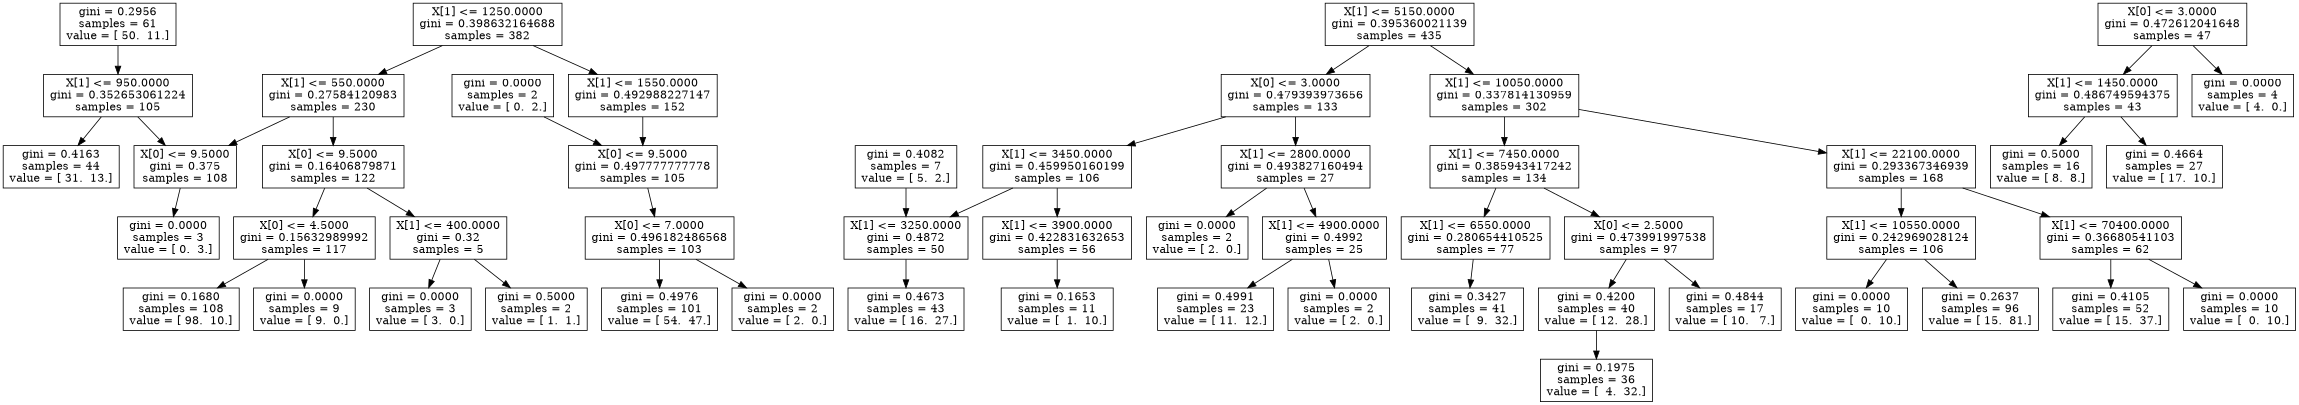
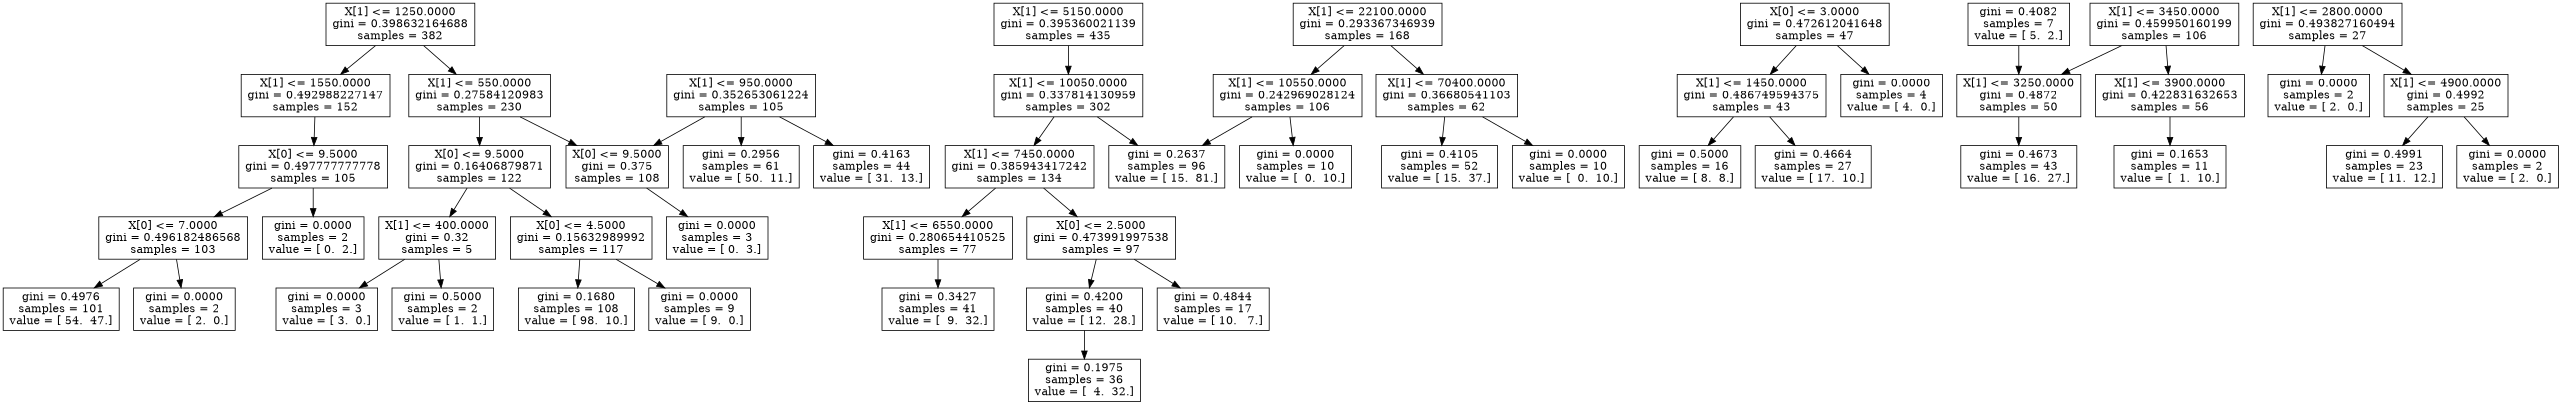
edge "gini = 0.2956 samples = 61 value = [ 50.  11.]" -> "X[1] <= 950.0000 gini = 0.352653061224 samples = 105": reversed
node "X[0] <= 3.0000 gini = 0.479393973656 samples = 133": removed
edge "gini = 0.0000 samples = 2 value = [ 0.  2.]" -> "X[0] <= 9.5000 gini = 0.497777777778 samples = 105": reversed
edge "X[1] <= 10050.0000 gini = 0.337814130959 samples = 302" -> "X[1] <= 22100.0000 gini = 0.293367346939 samples = 168": now "X[1] <= 10050.0000 gini = 0.337814130959 samples = 302" -> "gini = 0.2637 samples = 96 value = [ 15.  81.]"
